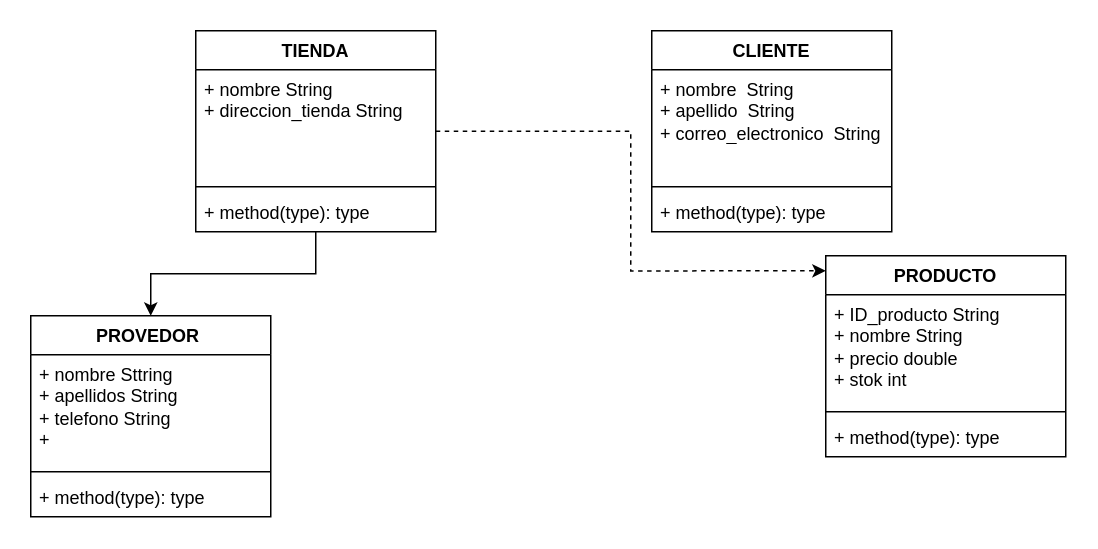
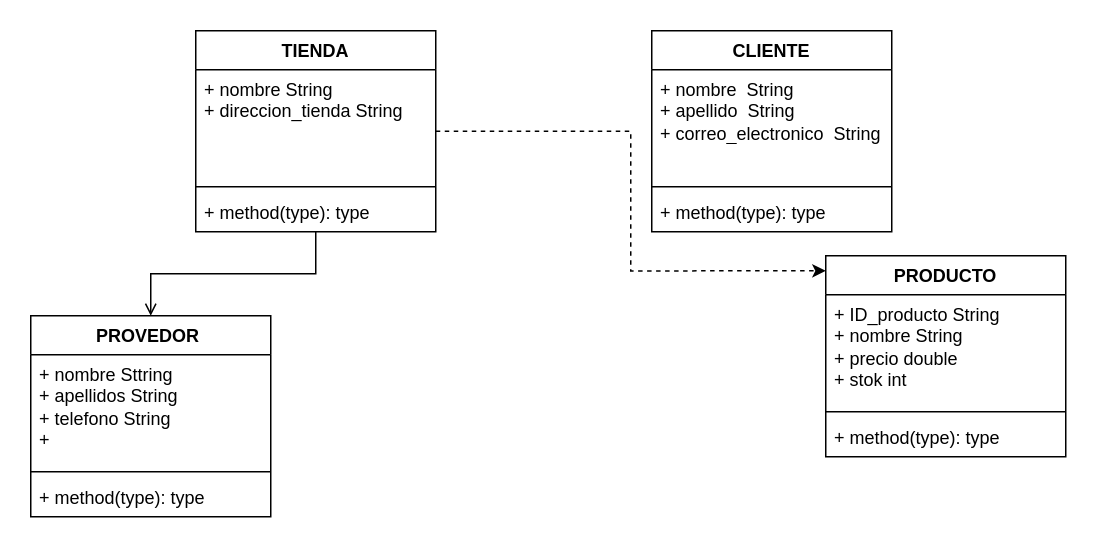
edge "TIENDA" -> "PROVEDOR": arrowhead classic -> open
